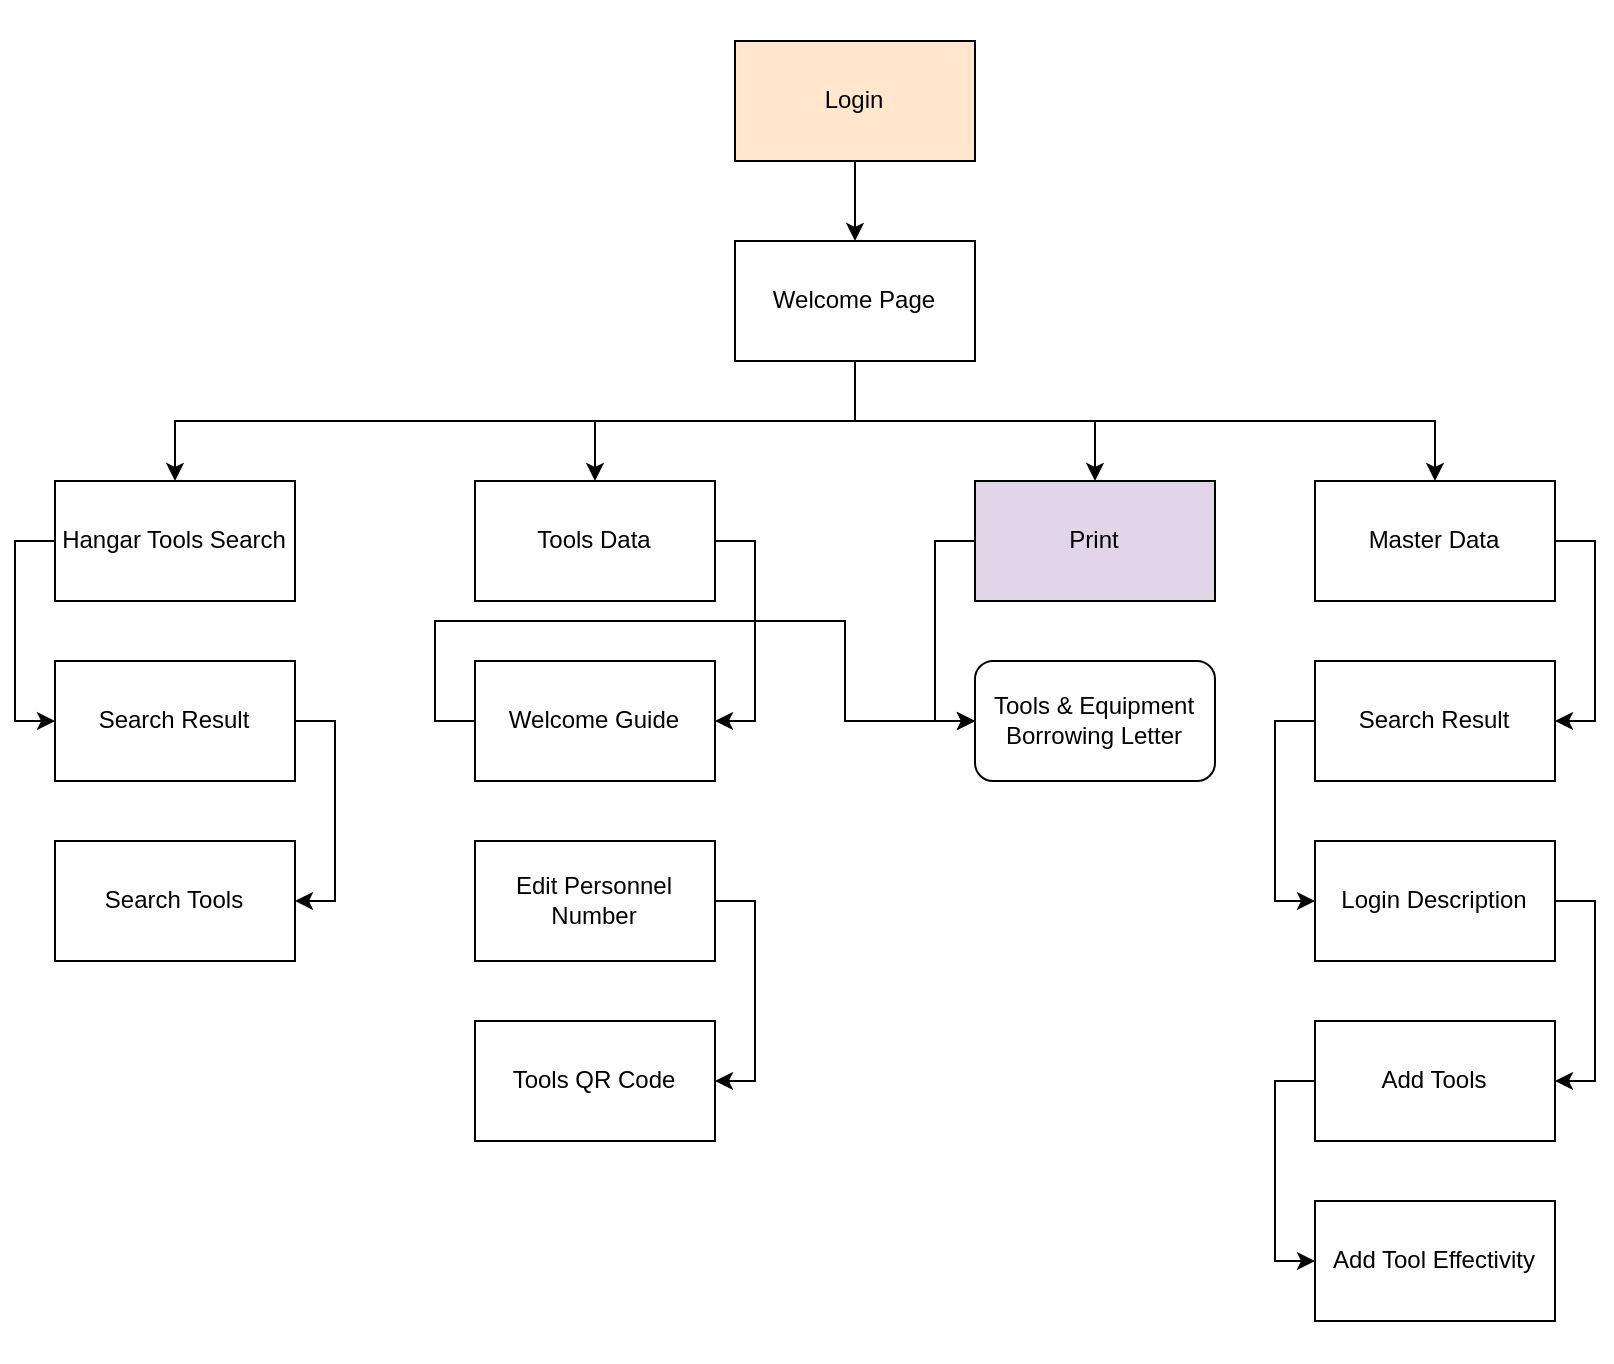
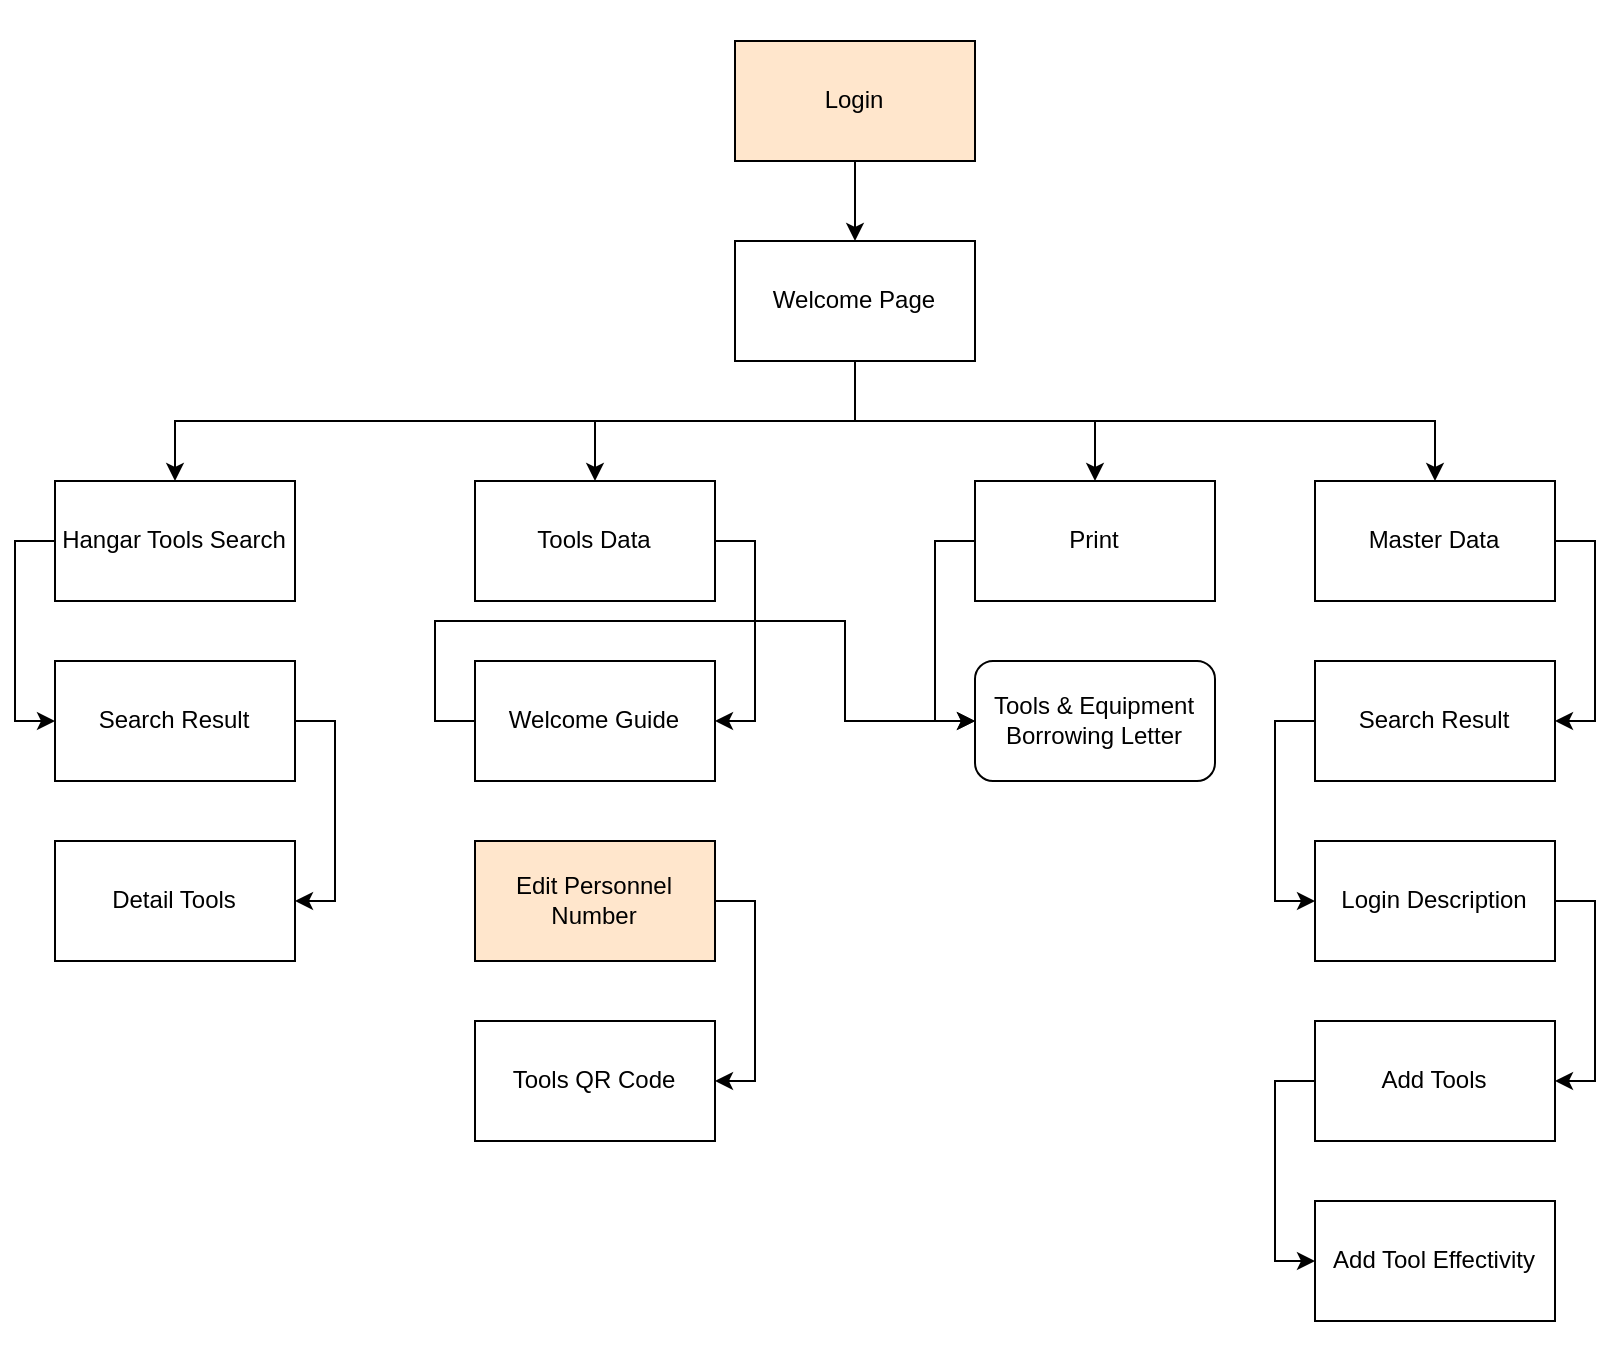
node "Print": fillcolor #e1d5e7 -> #ffffff
node "Search Tools": label "Search Tools" -> "Detail Tools"
node "Edit Personnel Number": fillcolor #ffffff -> #ffe6cc
